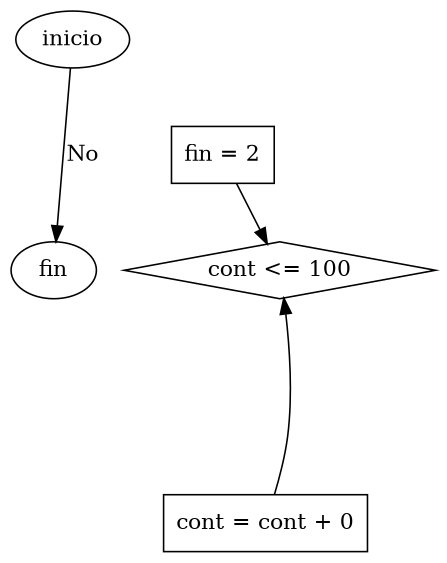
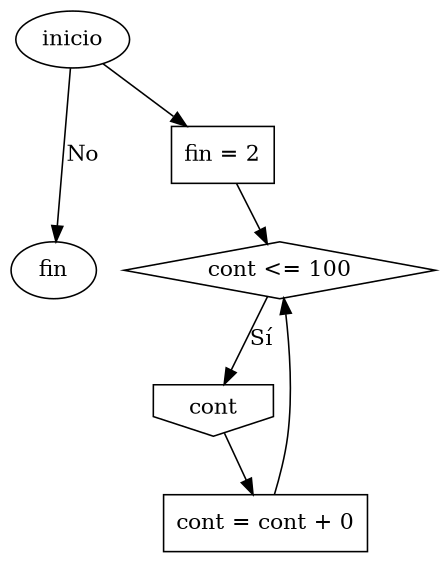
edge "inicio" -> "fin = 2": added
node "cont": added
